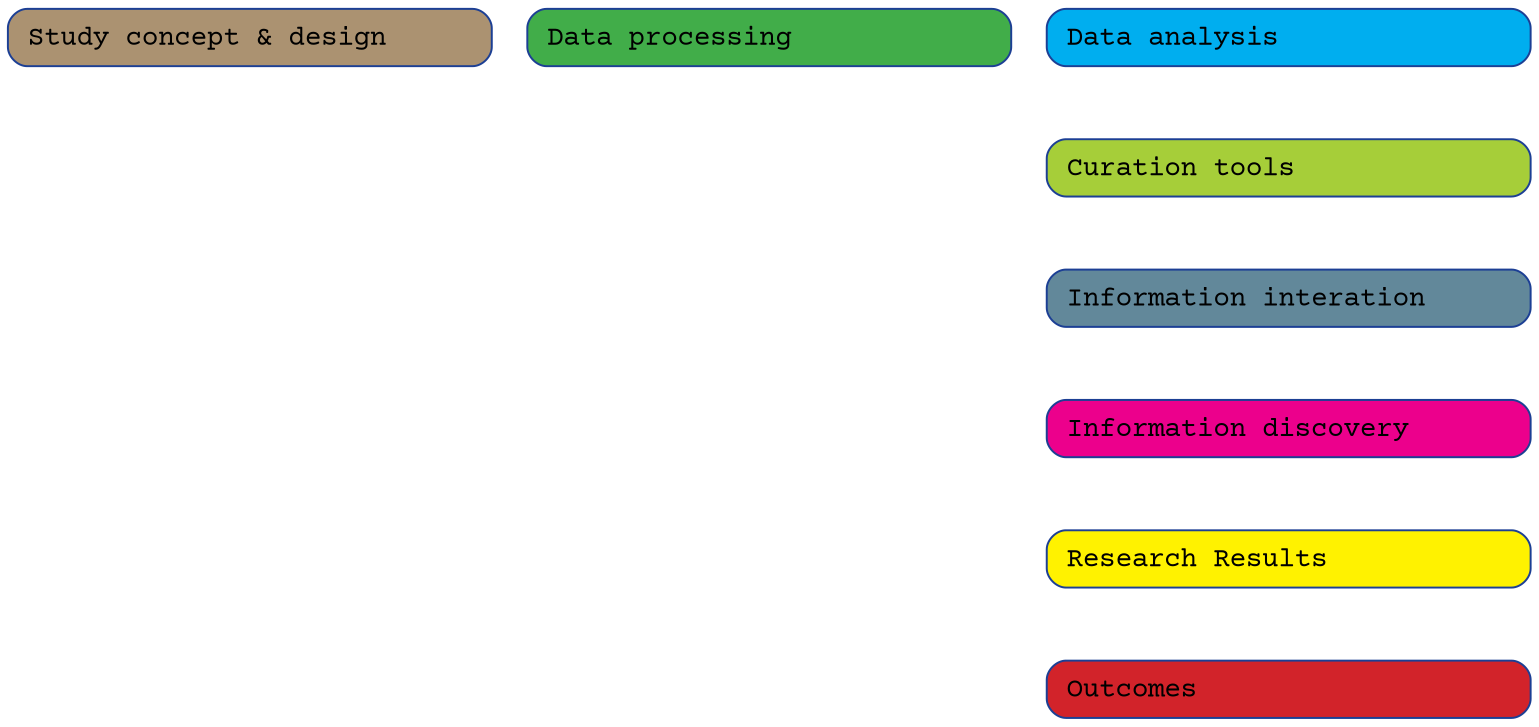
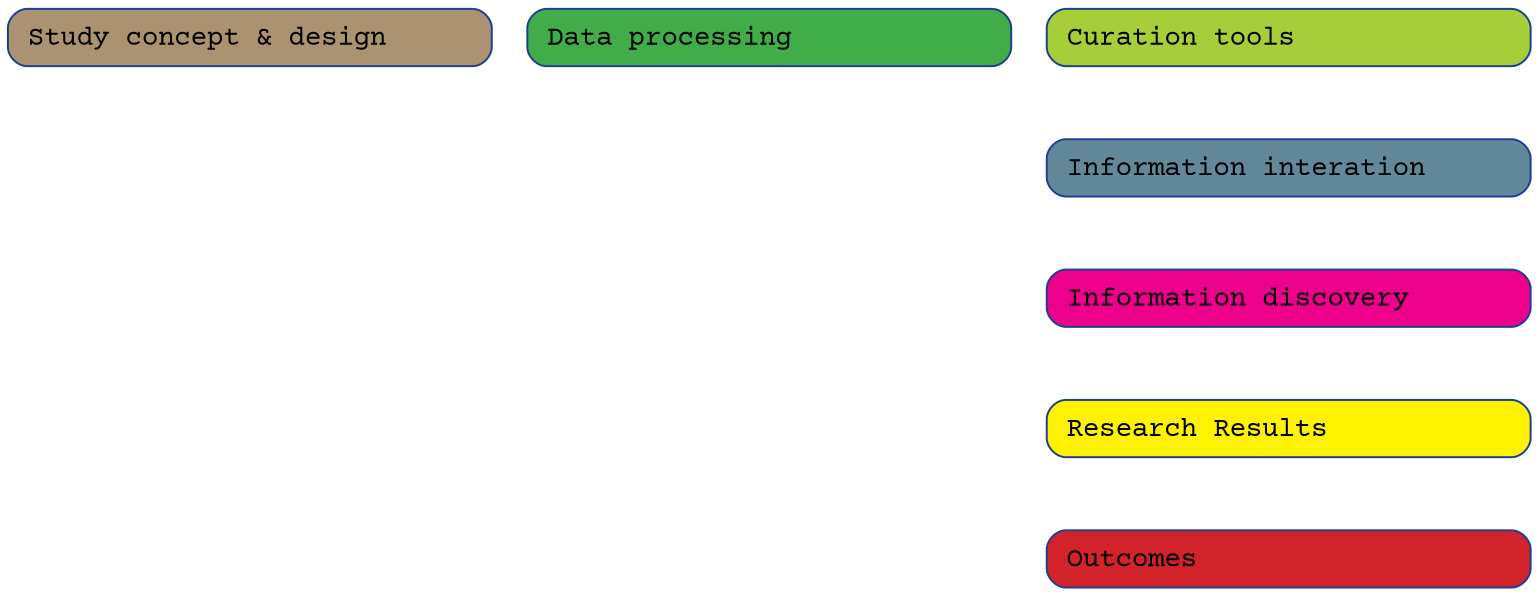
node "Data analysis": removed
